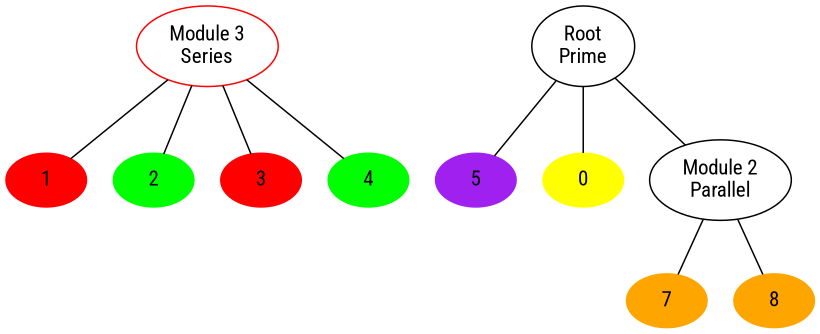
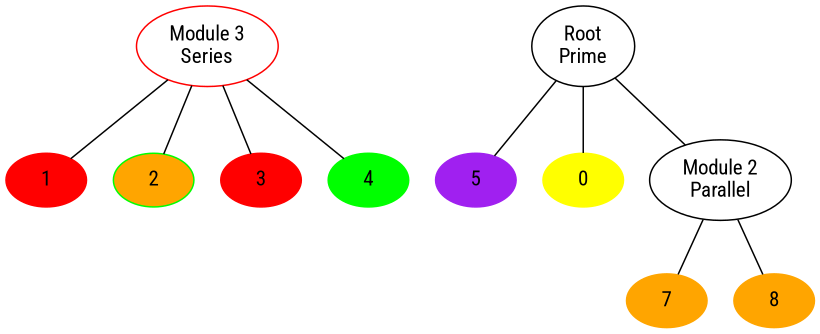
node "2": fillcolor green -> orange
